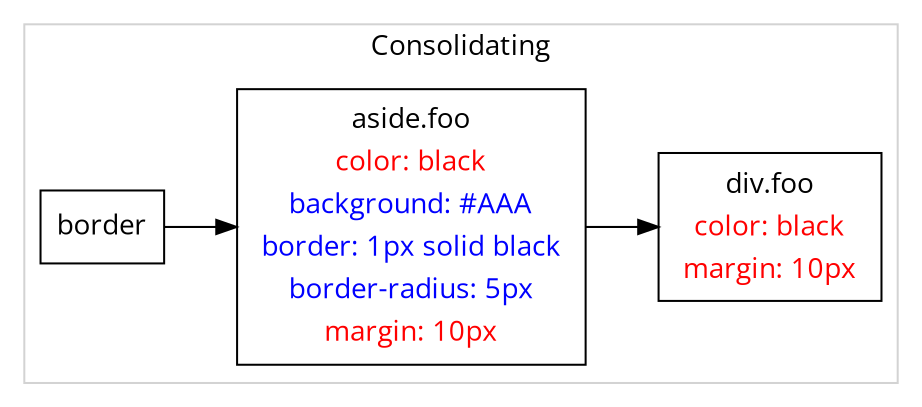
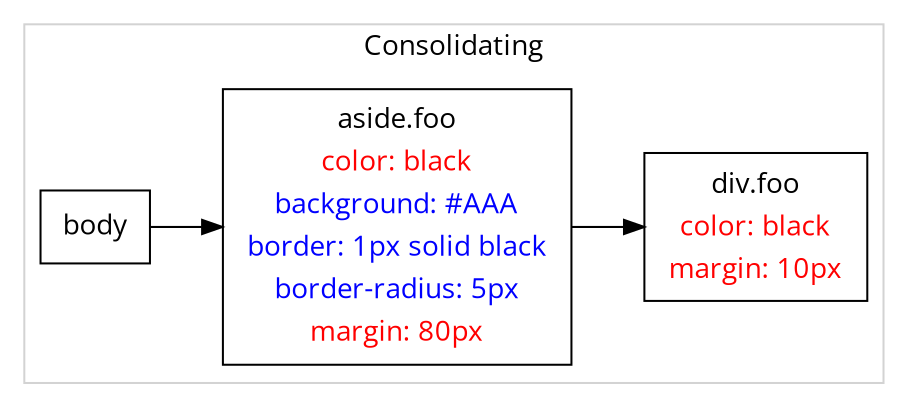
node "border": label "border" -> "body"
node "aside.foo": text "margin: 10px" -> "margin: 80px"
